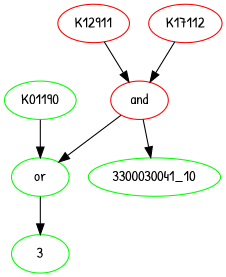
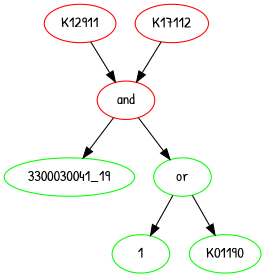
edge "K01190" -> "or": reversed
node "3300030041_10": label "3300030041_10" -> "3300030041_19"
node "3": label "3" -> "1"
